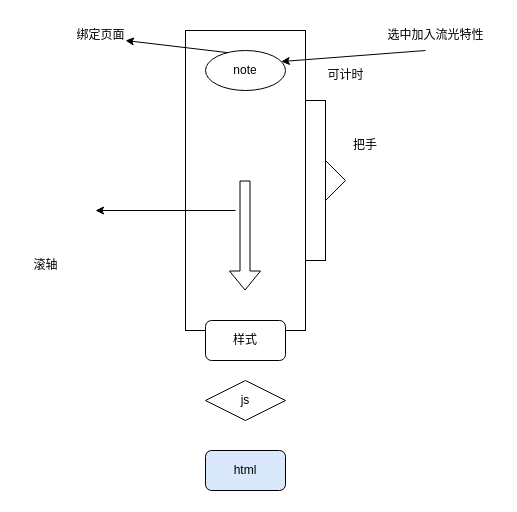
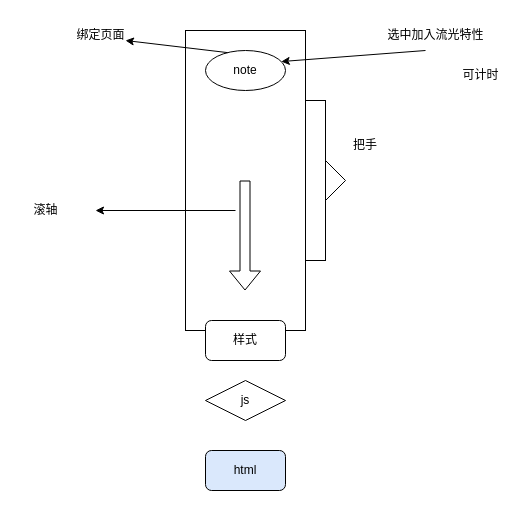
node "可计时": moved (346, 76) -> (481, 76)
node "滚轴": moved (46, 266) -> (46, 211)
